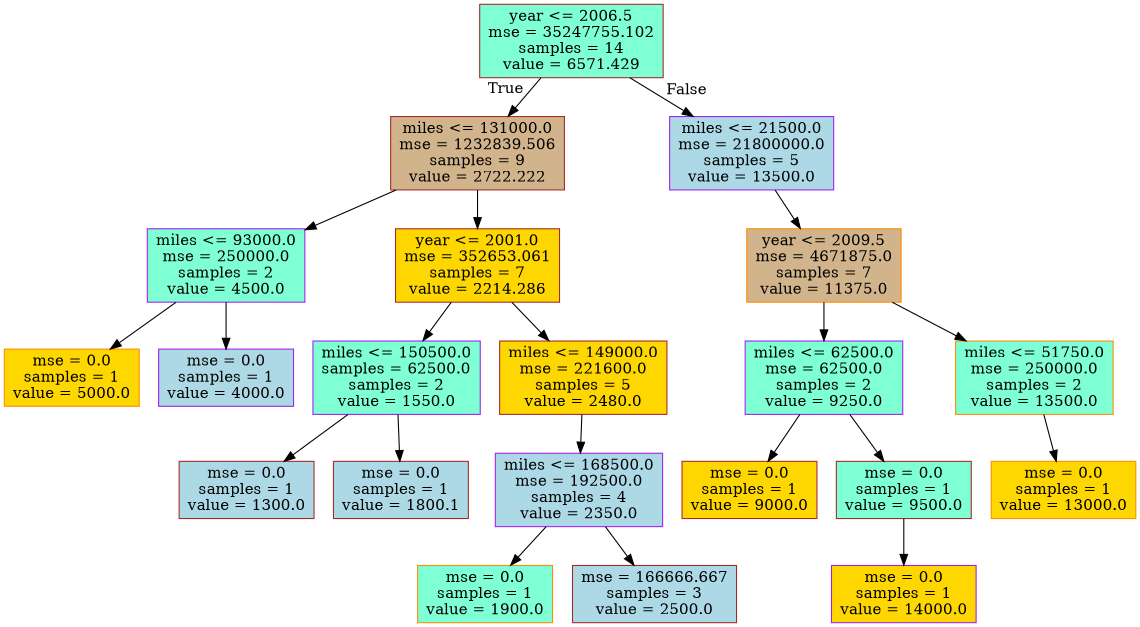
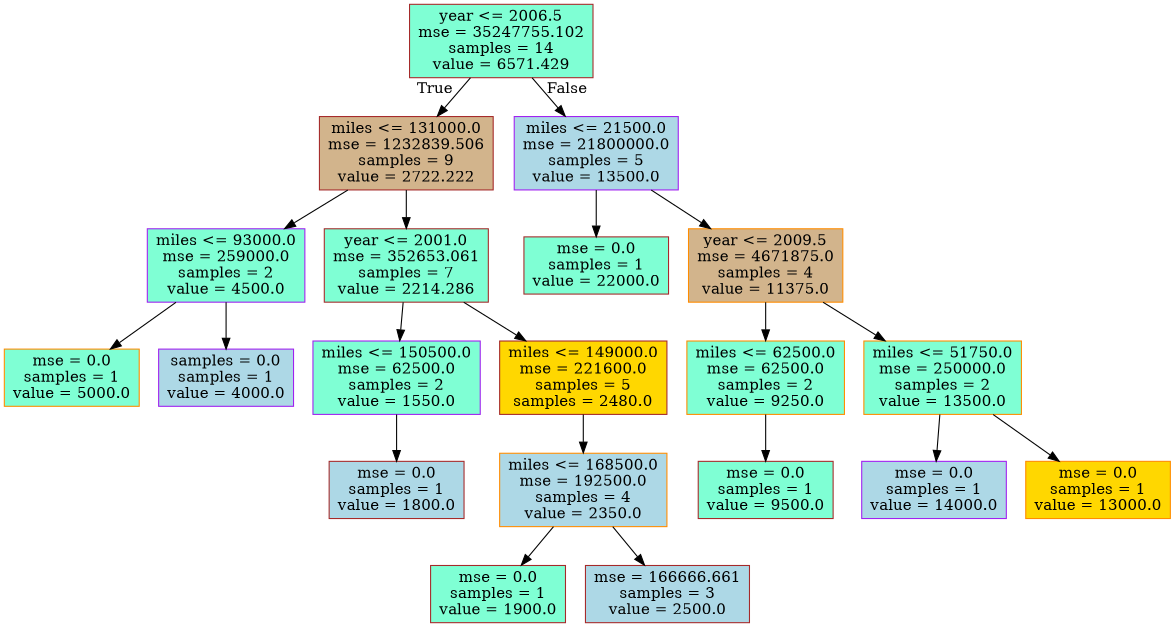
node "miles <= 93000.0 mse = 250000.0 samples = 2 value = 4500.0": label "miles <= 93000.0 mse = 250000.0 samples = 2 value = 4500.0" -> "miles <= 93000.0 mse = 259000.0 samples = 2 value = 4500.0"
node "year <= 2001.0 mse = 352653.061 samples = 7 value = 2214.286": fillcolor gold -> aquamarine
node "mse = 0.0 samples = 1 value = 22000.0": added
node "year <= 2009.5 mse = 4671875.0 samples = 7 value = 11375.0": label "year <= 2009.5 mse = 4671875.0 samples = 7 value = 11375.0" -> "year <= 2009.5 mse = 4671875.0 samples = 4 value = 11375.0"
node "mse = 0.0 samples = 1 value = 5000.0": fillcolor gold -> aquamarine
node "mse = 0.0 samples = 1 value = 4000.0": label "mse = 0.0 samples = 1 value = 4000.0" -> "samples = 0.0 samples = 1 value = 4000.0"
node "miles <= 150500.0 samples = 62500.0 samples = 2 value = 1550.0": label "miles <= 150500.0 samples = 62500.0 samples = 2 value = 1550.0" -> "miles <= 150500.0 mse = 62500.0 samples = 2 value = 1550.0"
node "miles <= 149000.0 mse = 221600.0 samples = 5 value = 2480.0": label "miles <= 149000.0 mse = 221600.0 samples = 5 value = 2480.0" -> "miles <= 149000.0 mse = 221600.0 samples = 5 samples = 2480.0"
node "miles <= 62500.0 mse = 62500.0 samples = 2 value = 9250.0": color purple -> darkorange
node "mse = 0.0 samples = 1 value = 1300.0": removed
node "mse = 0.0 samples = 1 value = 1800.1": label "mse = 0.0 samples = 1 value = 1800.1" -> "mse = 0.0 samples = 1 value = 1800.0"
node "miles <= 168500.0 mse = 192500.0 samples = 4 value = 2350.0": color purple -> darkorange
node "mse = 0.0 samples = 1 value = 9000.0": removed
edge "mse = 0.0 samples = 1 value = 9500.0" -> "mse = 0.0 samples = 1 value = 14000.0": now "miles <= 51750.0 mse = 250000.0 samples = 2 value = 13500.0" -> "mse = 0.0 samples = 1 value = 14000.0"
node "mse = 0.0 samples = 1 value = 1900.0": color darkorange -> brown
node "mse = 166666.667 samples = 3 value = 2500.0": label "mse = 166666.667 samples = 3 value = 2500.0" -> "mse = 166666.661 samples = 3 value = 2500.0"
node "mse = 0.0 samples = 1 value = 14000.0": fillcolor gold -> lightblue
